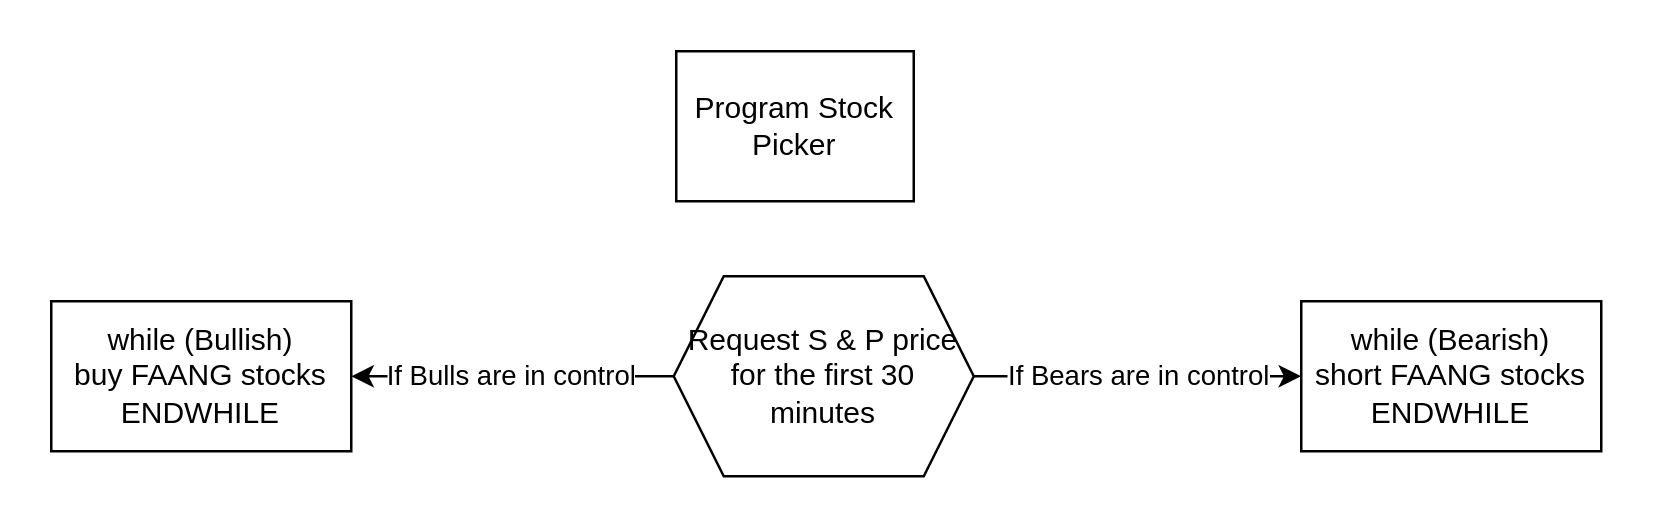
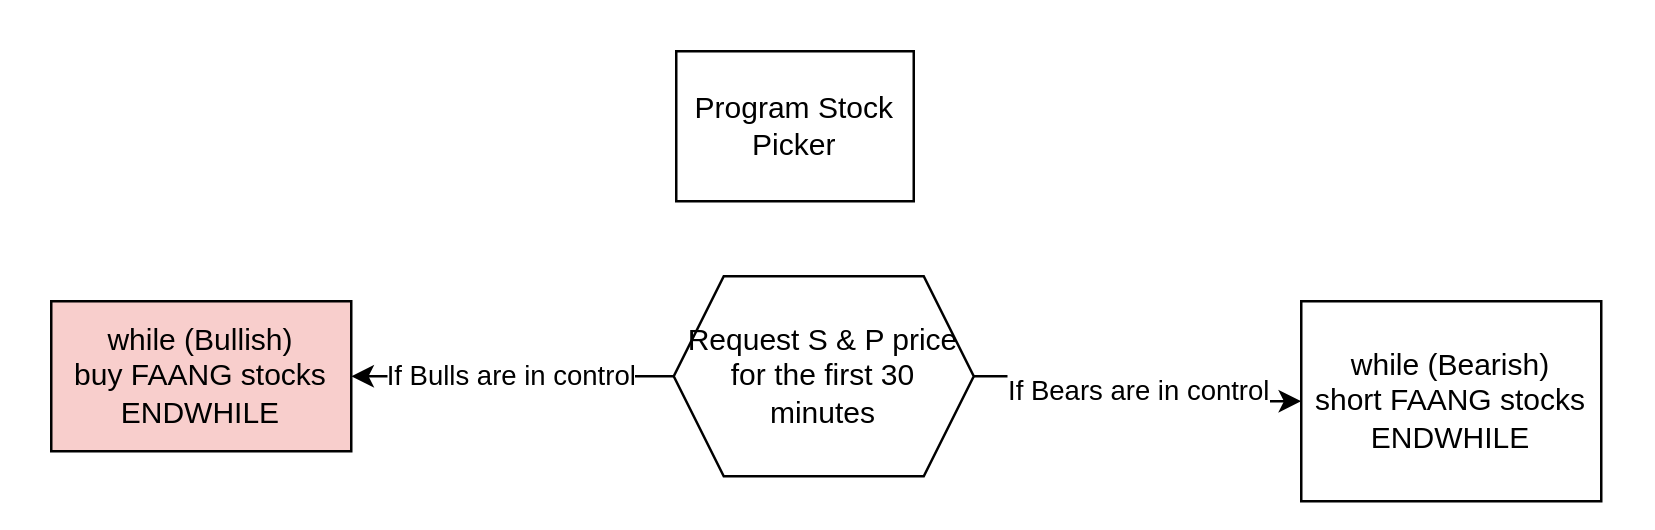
node "while (Bullish) buy FAANG stocks ENDWHILE": fillcolor #ffffff -> #f8cecc
node "while (Bearish) short FAANG stocks ENDWHILE": size 300x150 -> 300x200
